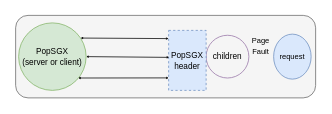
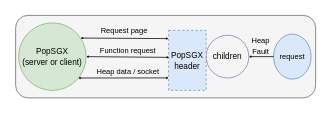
node "Request page": added
node "Page Fault": label "Page Fault" -> "Heap Fault"
node "Function request": added
edge "request" -> "children": added
node "Heap data / socket": added
